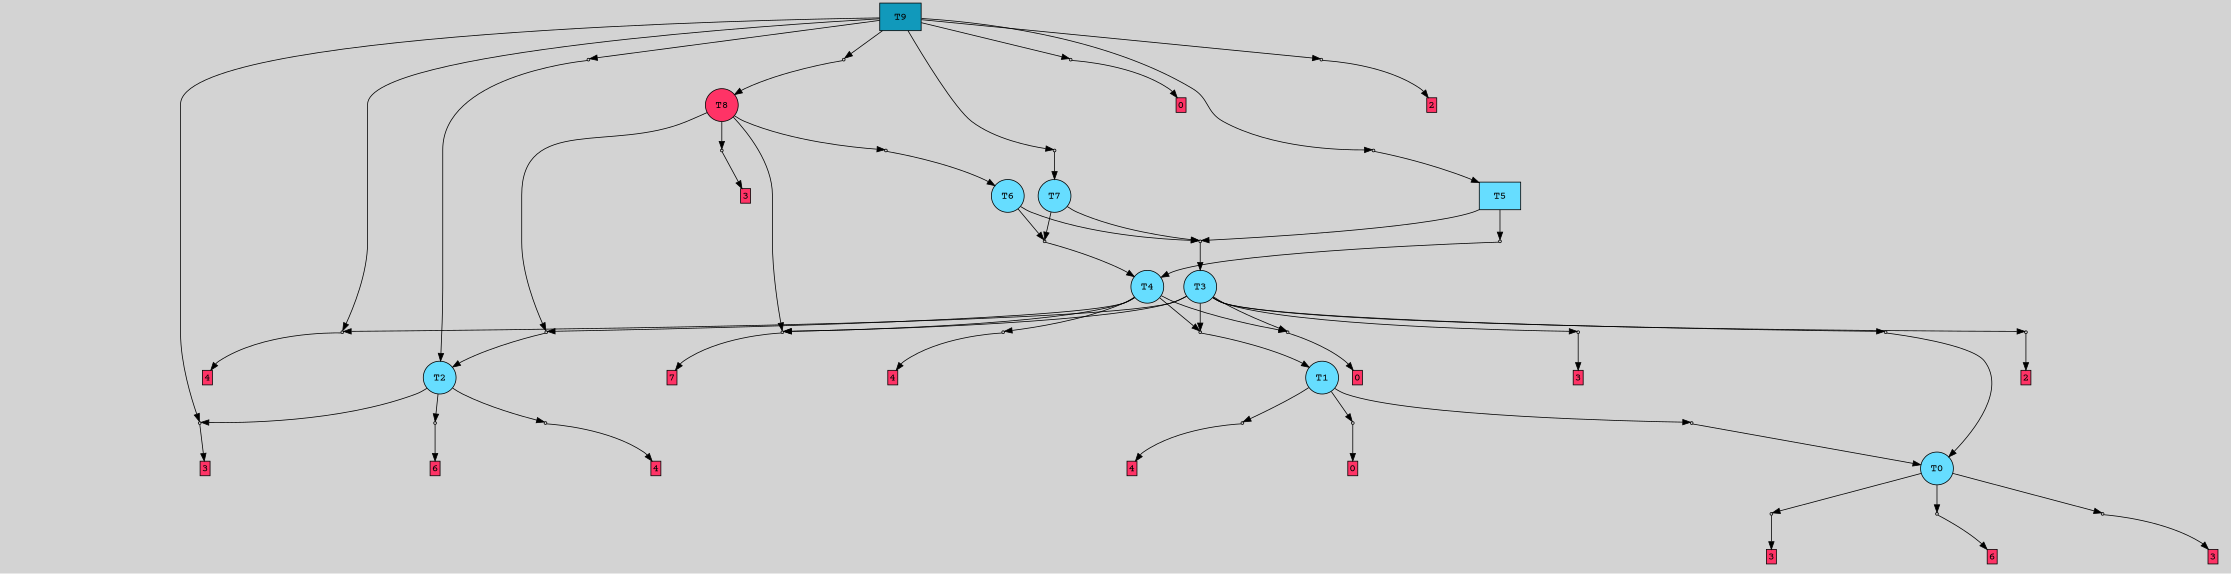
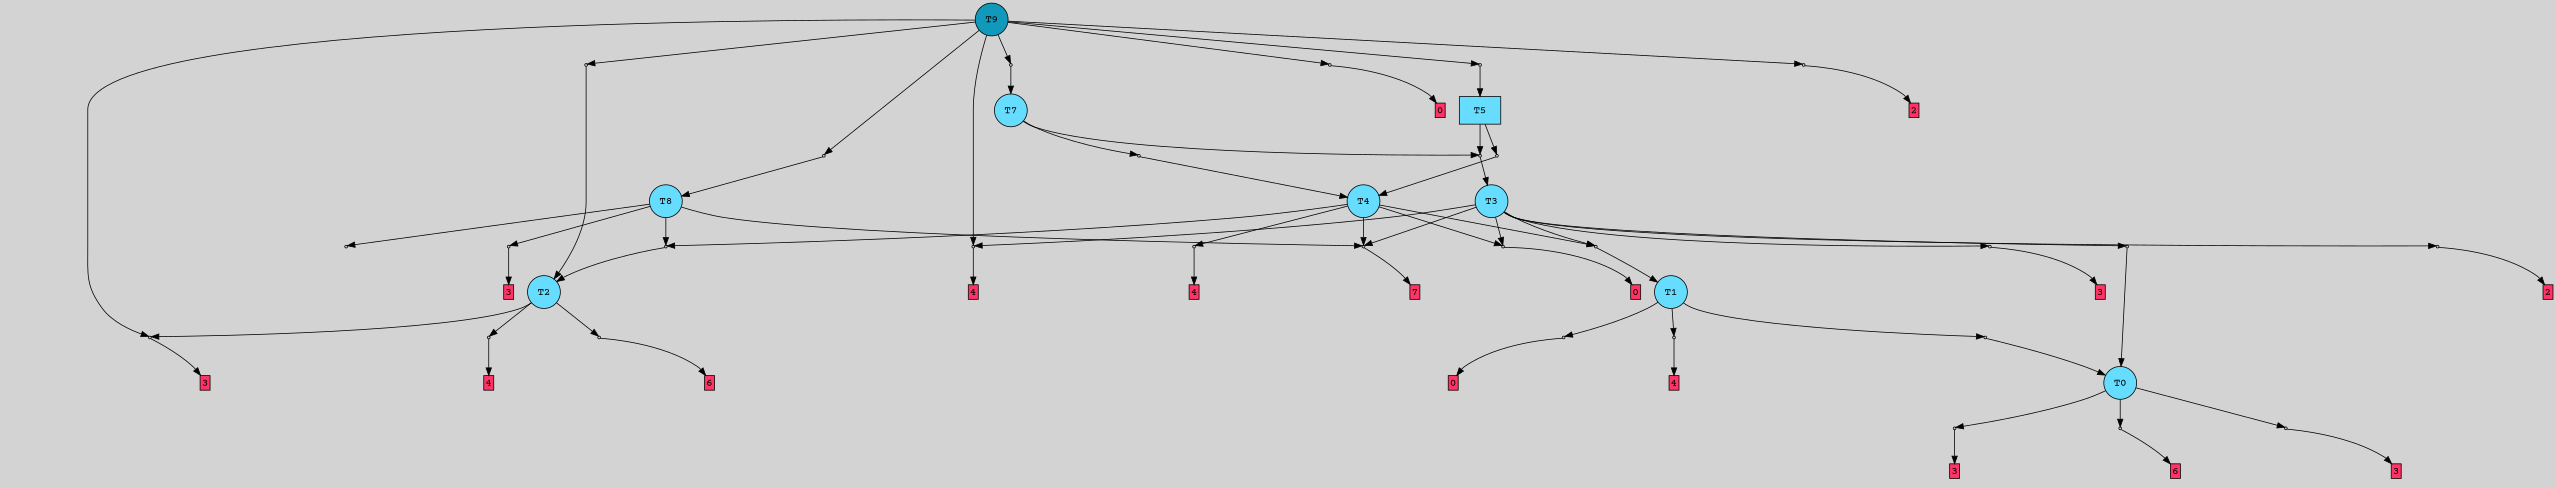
node "T9": shape box -> circle
node "T8": fillcolor #ff3366 -> #66ddff
node "T6": removed
